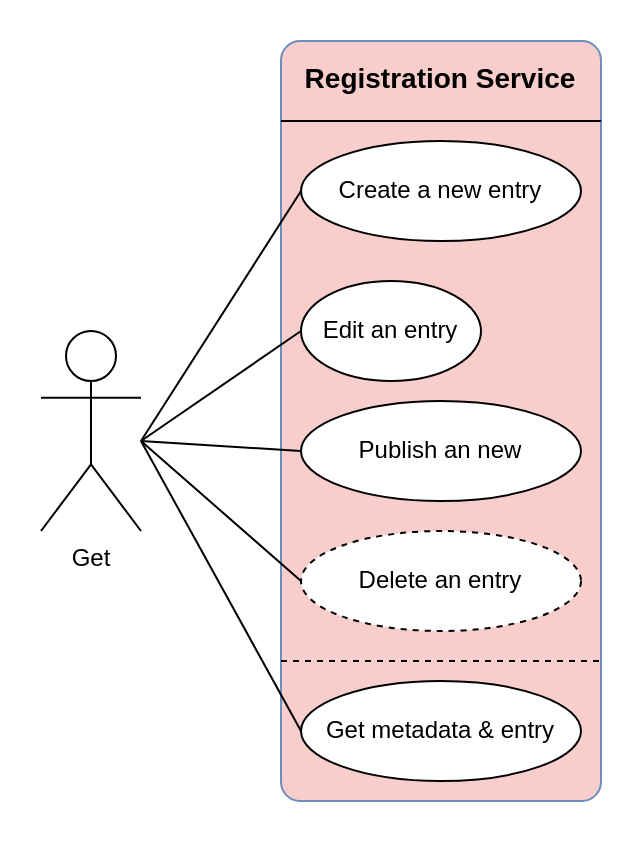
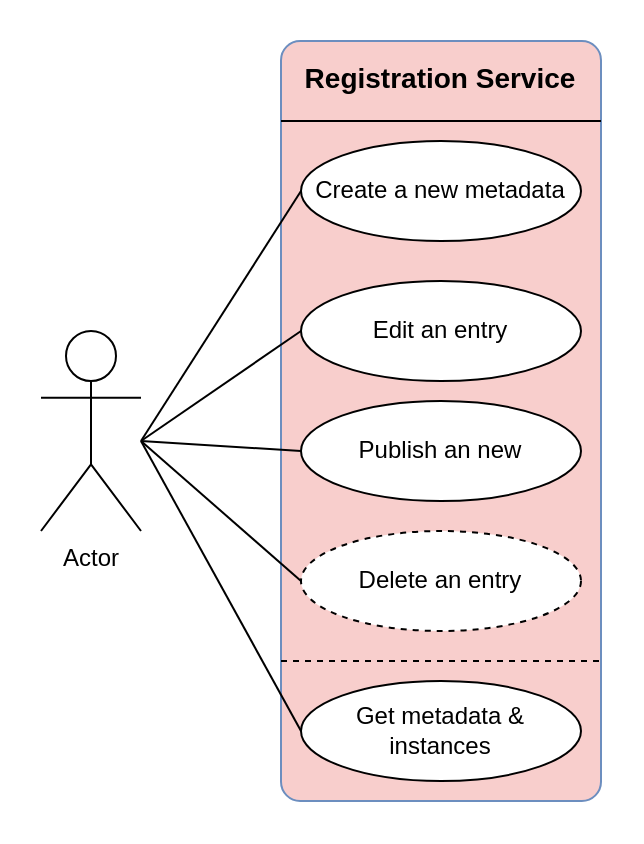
node "Create a new entry": label "Create a new entry" -> "Create a new metadata"
node "Edit an entry": size 180x100 -> 280x100
node "Get": label "Get" -> "Actor"
node "Get metadata & entry": label "Get metadata & entry" -> "Get metadata & instances"
